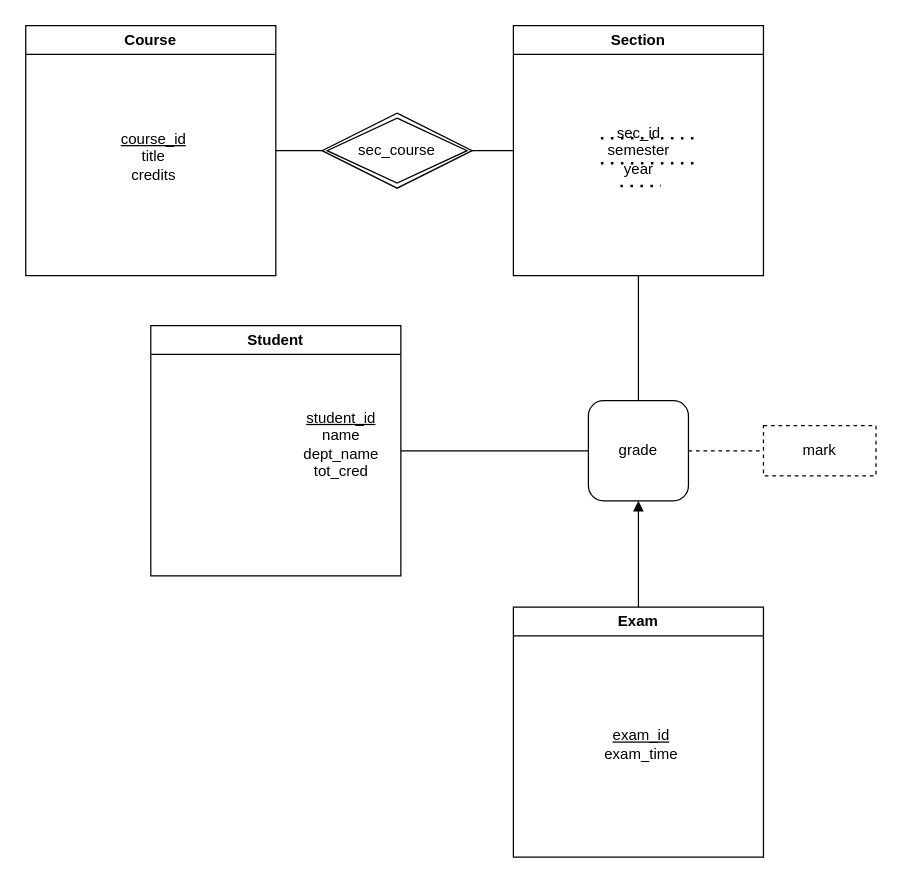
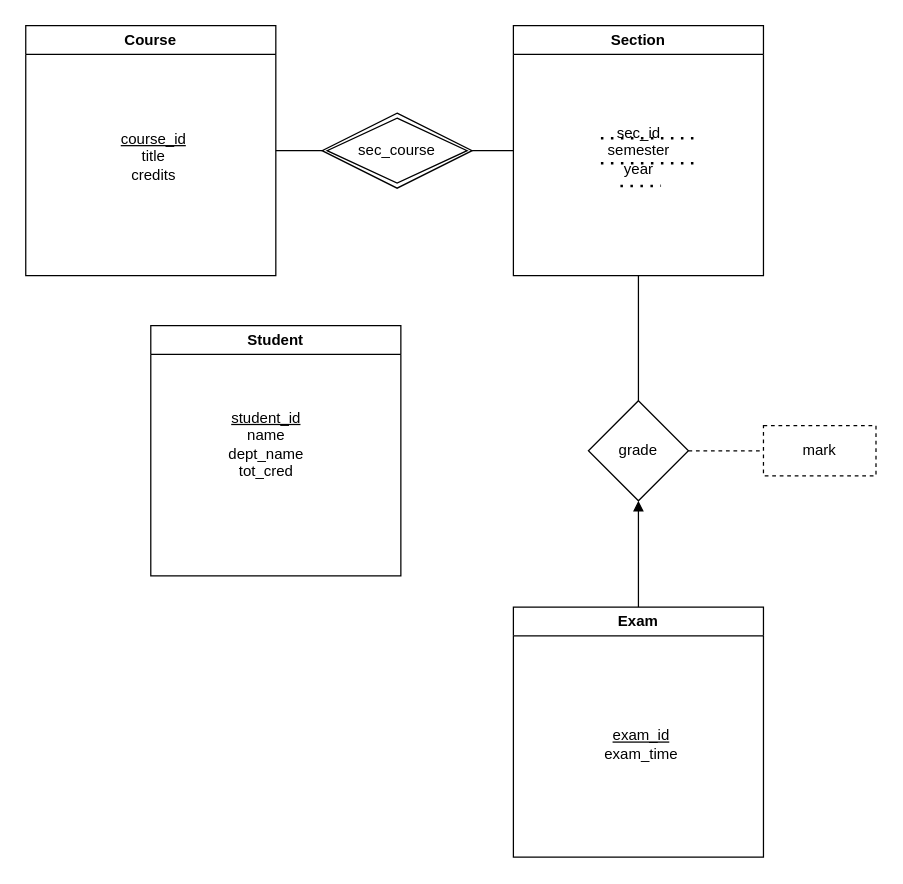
node "student_id name dept_name tot_cred": moved (341, 444) -> (266, 444)
edge "Student" -- "grade": removed
node "grade": shape rounded rectangle -> diamond
